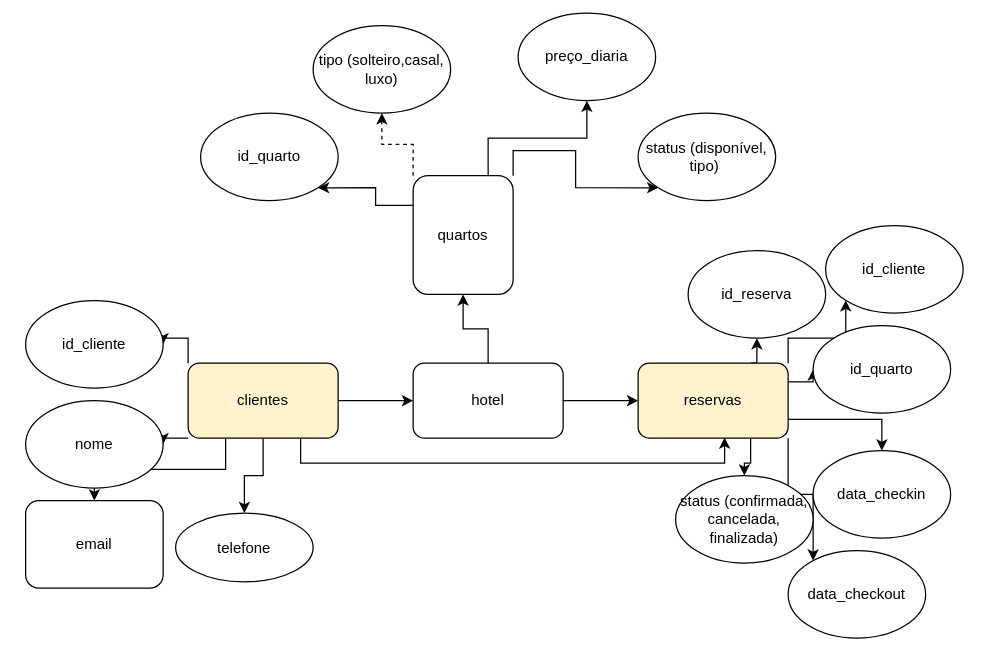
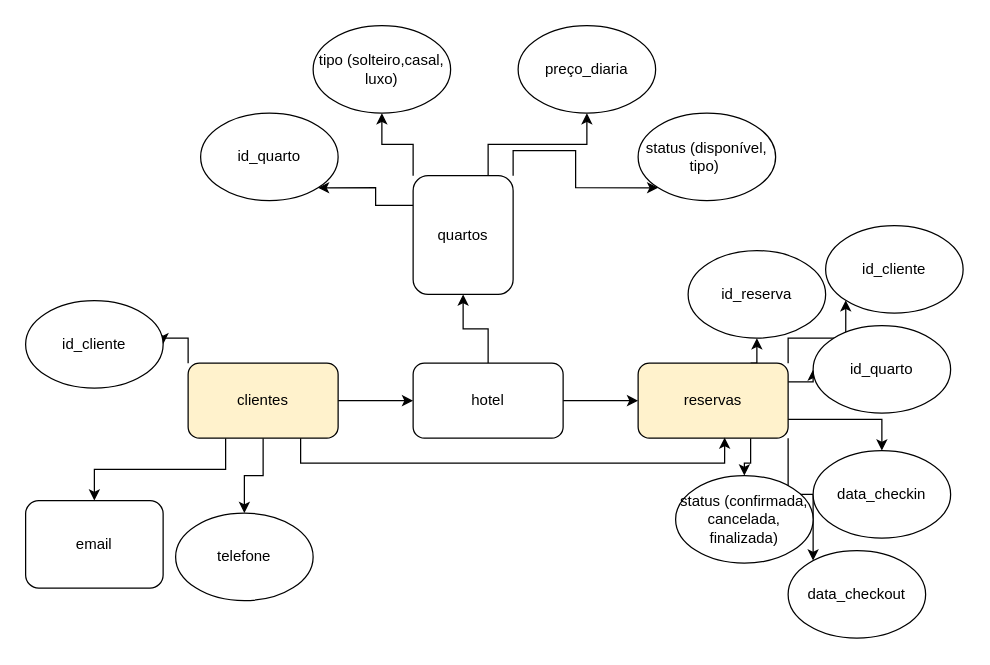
node "preço_diaria": moved (587, 57) -> (587, 69)
edge "quartos" -> "tipo (solteiro,casal, luxo)": style dashed -> solid
edge "clientes" -> "nome": removed
node "nome": removed
node "telefone": size 138x69 -> 138x88
